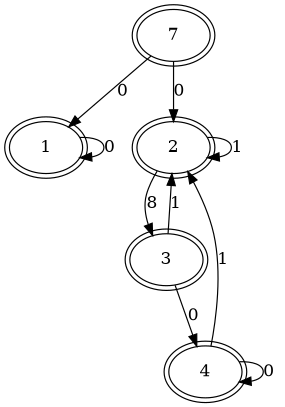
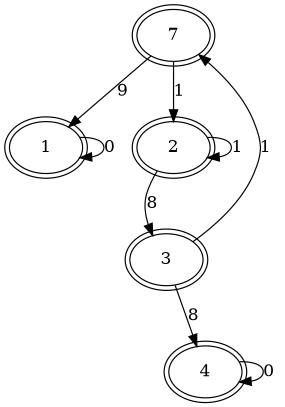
edge "7" -> "1": label "0" -> "9"
edge "7" -> "2": label "0" -> "1"
edge "3" -> "2": now "3" -> "7"
edge "4" -> "2": removed, label "1"
edge "3" -> "4": label "0" -> "8"
